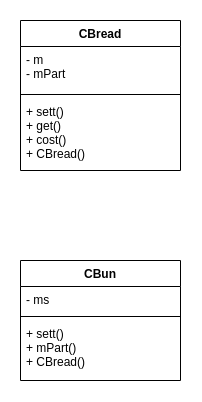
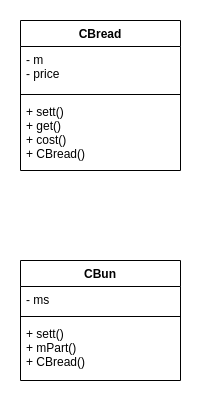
node "- m - mPart": label "- m - mPart" -> "- m - price"
